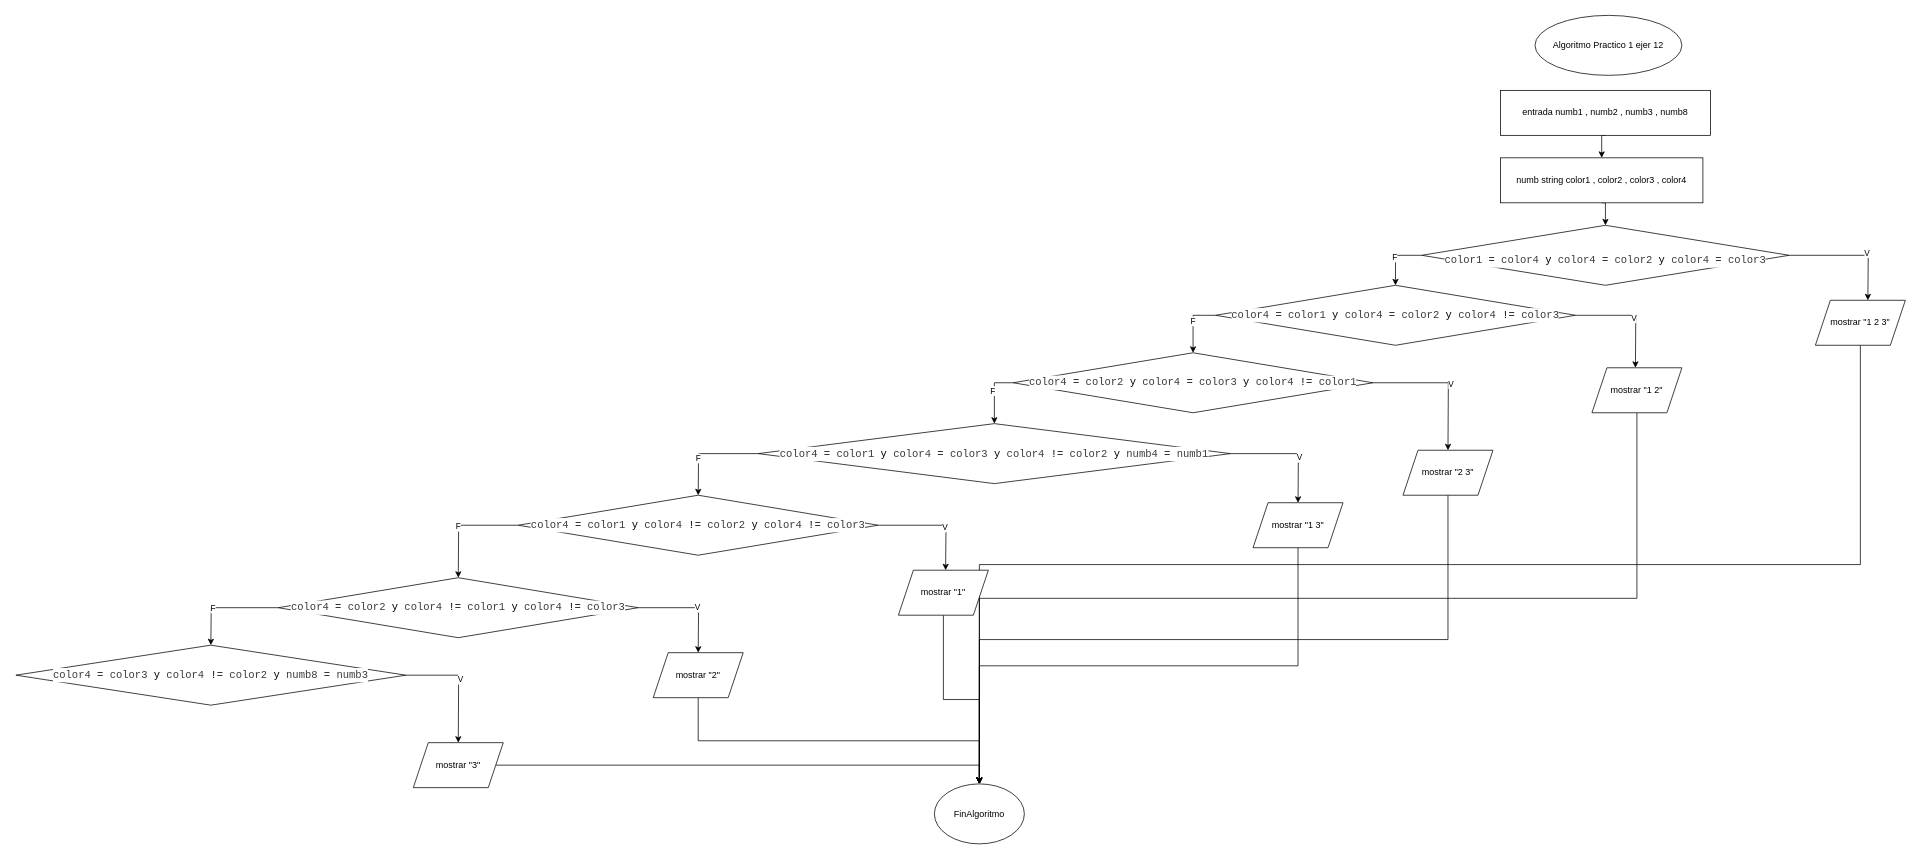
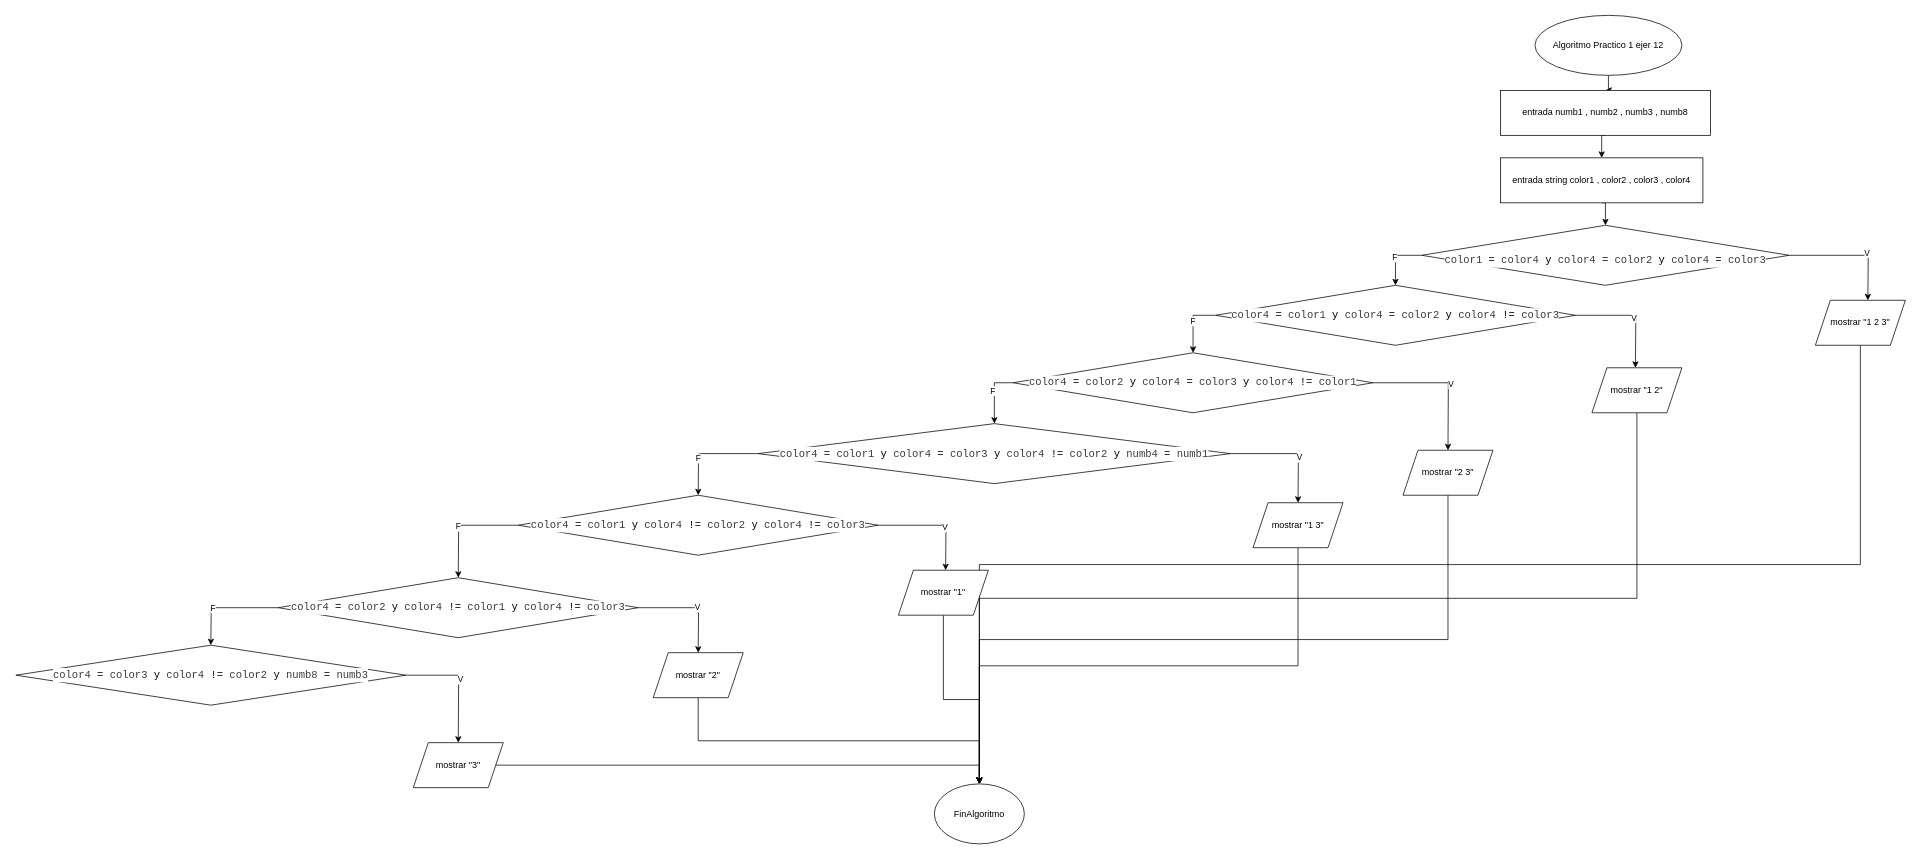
edge "Algoritmo Practico 1 ejer 12" -> "entrada numb1 , numb2 , numb3 , numb8": added
node "numb string color1 , color2 , color3 , color4": label "numb string color1 , color2 , color3 , color4" -> "entrada string color1 , color2 , color3 , color4"
